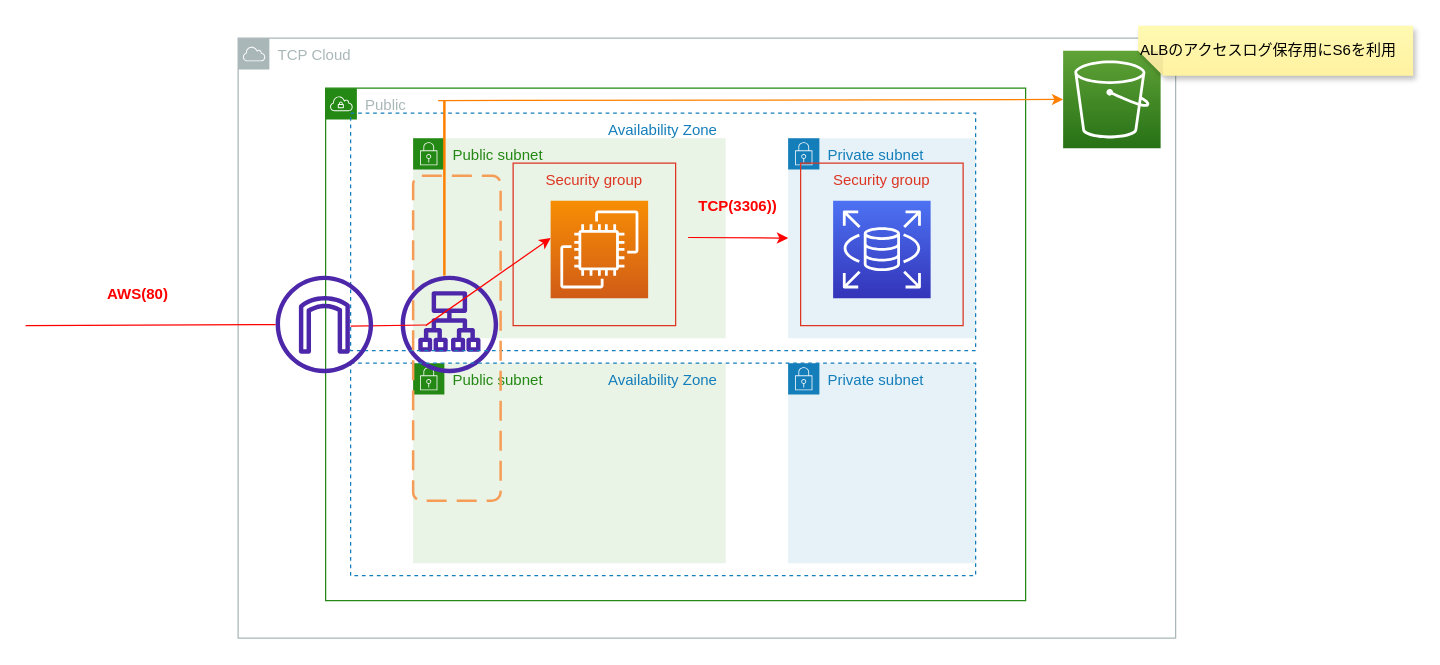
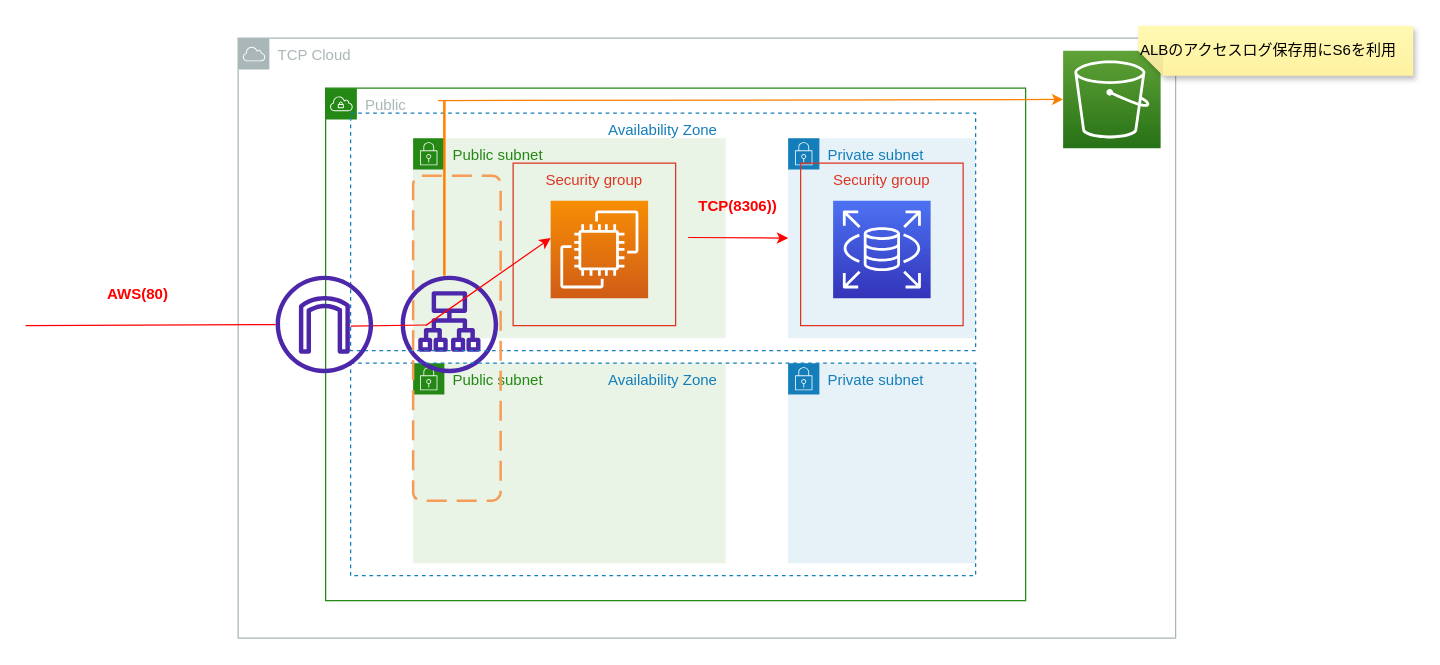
node "TCP(3306))": label "TCP(3306))" -> "TCP(8306))"
